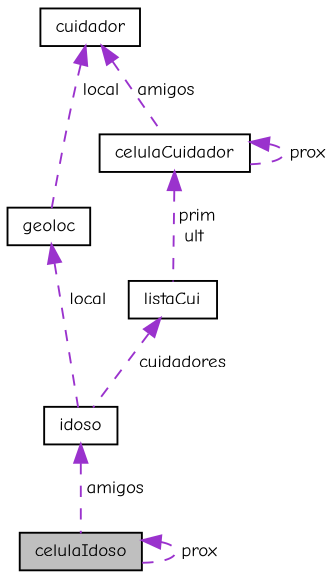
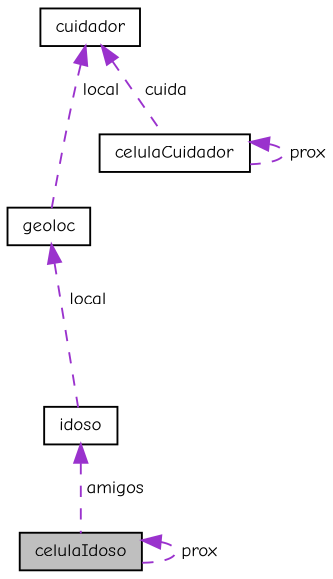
edge "celulaCuidador" -> "cuidador": label " amigos" -> " cuida"
node "listaCui": removed
